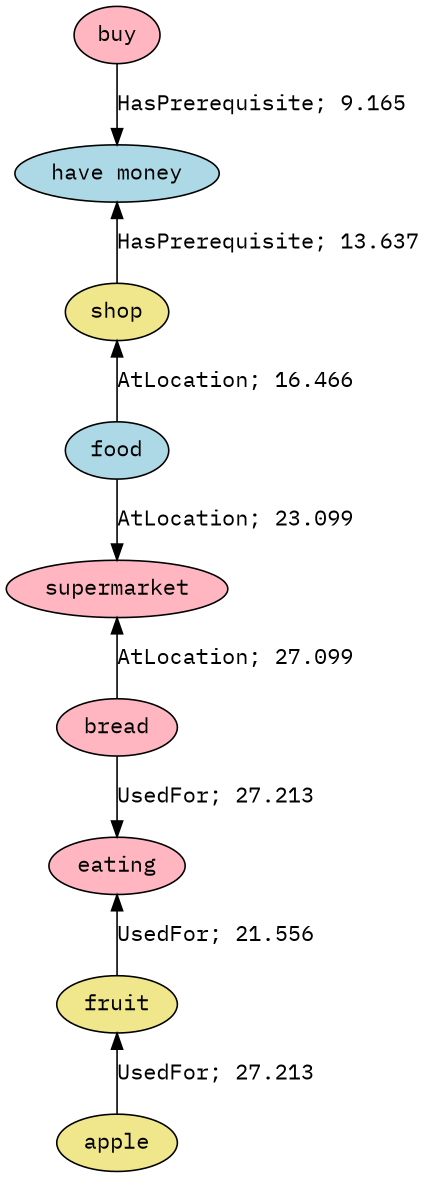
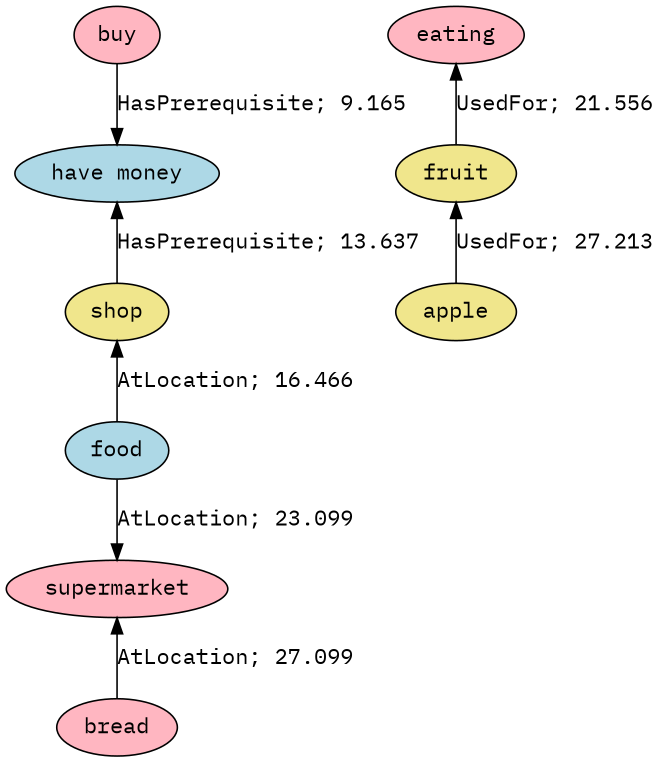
edge "bread" -> "eating": removed, label "UsedFor; 27.213"
